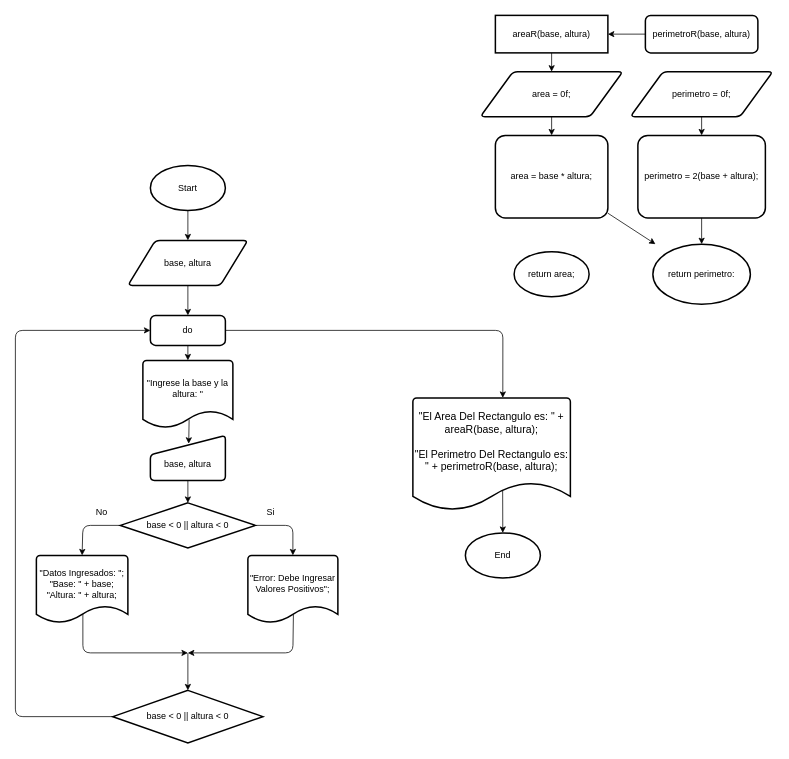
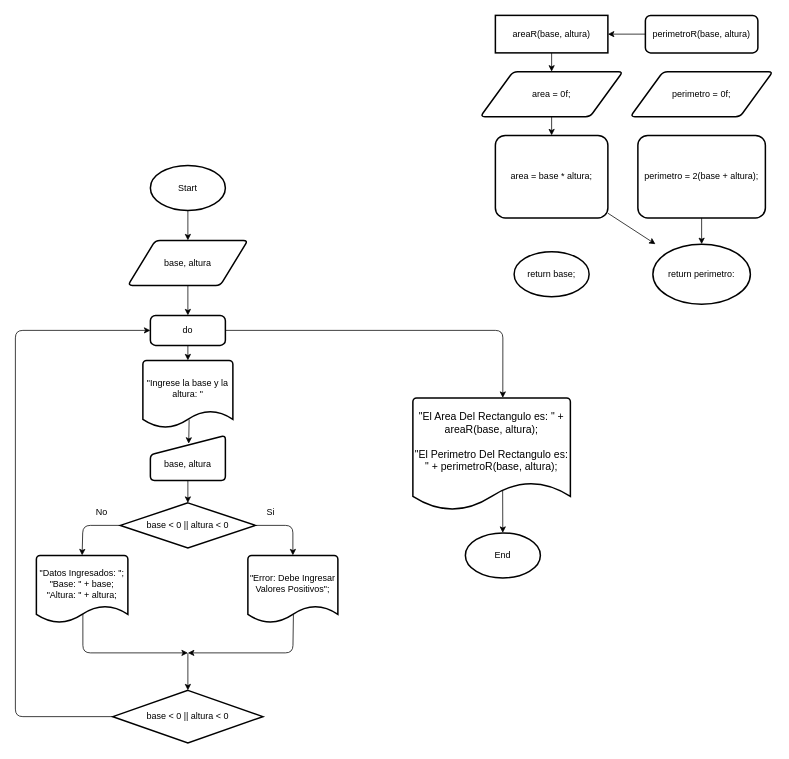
edge "perimetro = 0f;" -> "perimetro = 2(base + altura);": removed
node "return area;": label "return area;" -> "return base;"
